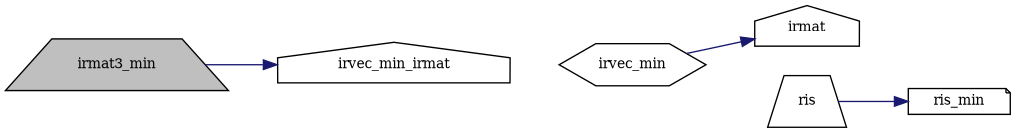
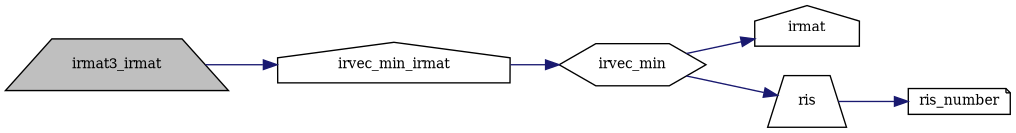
node "irmat3_min": label "irmat3_min" -> "irmat3_irmat"
edge "irvec_min_irmat" -> "irvec_min": added
edge "irvec_min" -> "ris": added
node "ris_min": label "ris_min" -> "ris_number"
